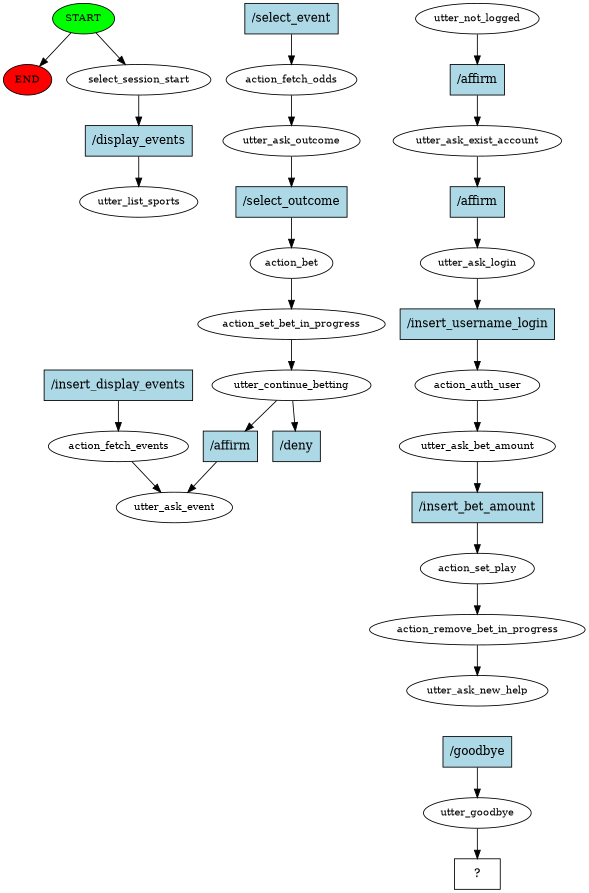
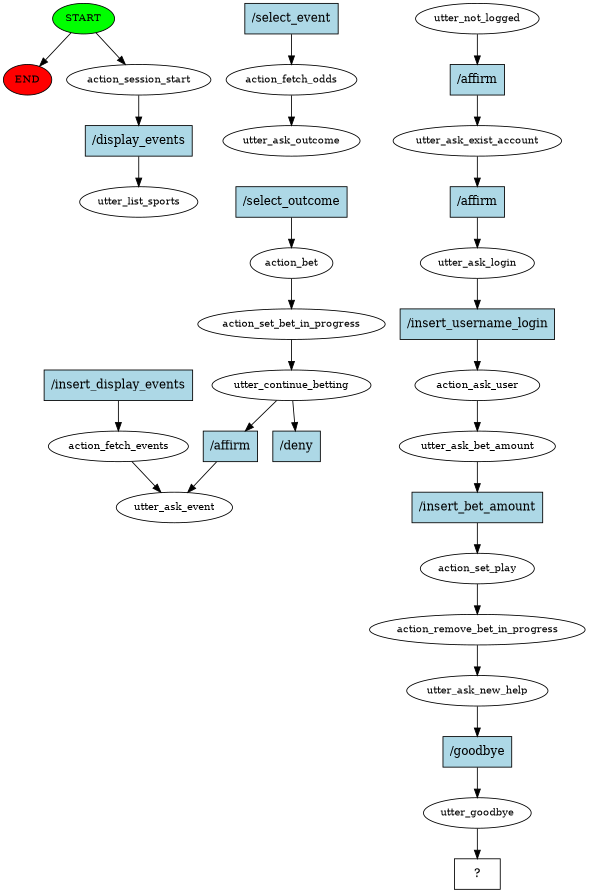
node "select_session_start": label "select_session_start" -> "action_session_start"
edge "utter_ask_outcome" -> "/select_outcome": removed
node "action_auth_user": label "action_auth_user" -> "action_ask_user"
edge "utter_ask_new_help" -> "/goodbye": added
